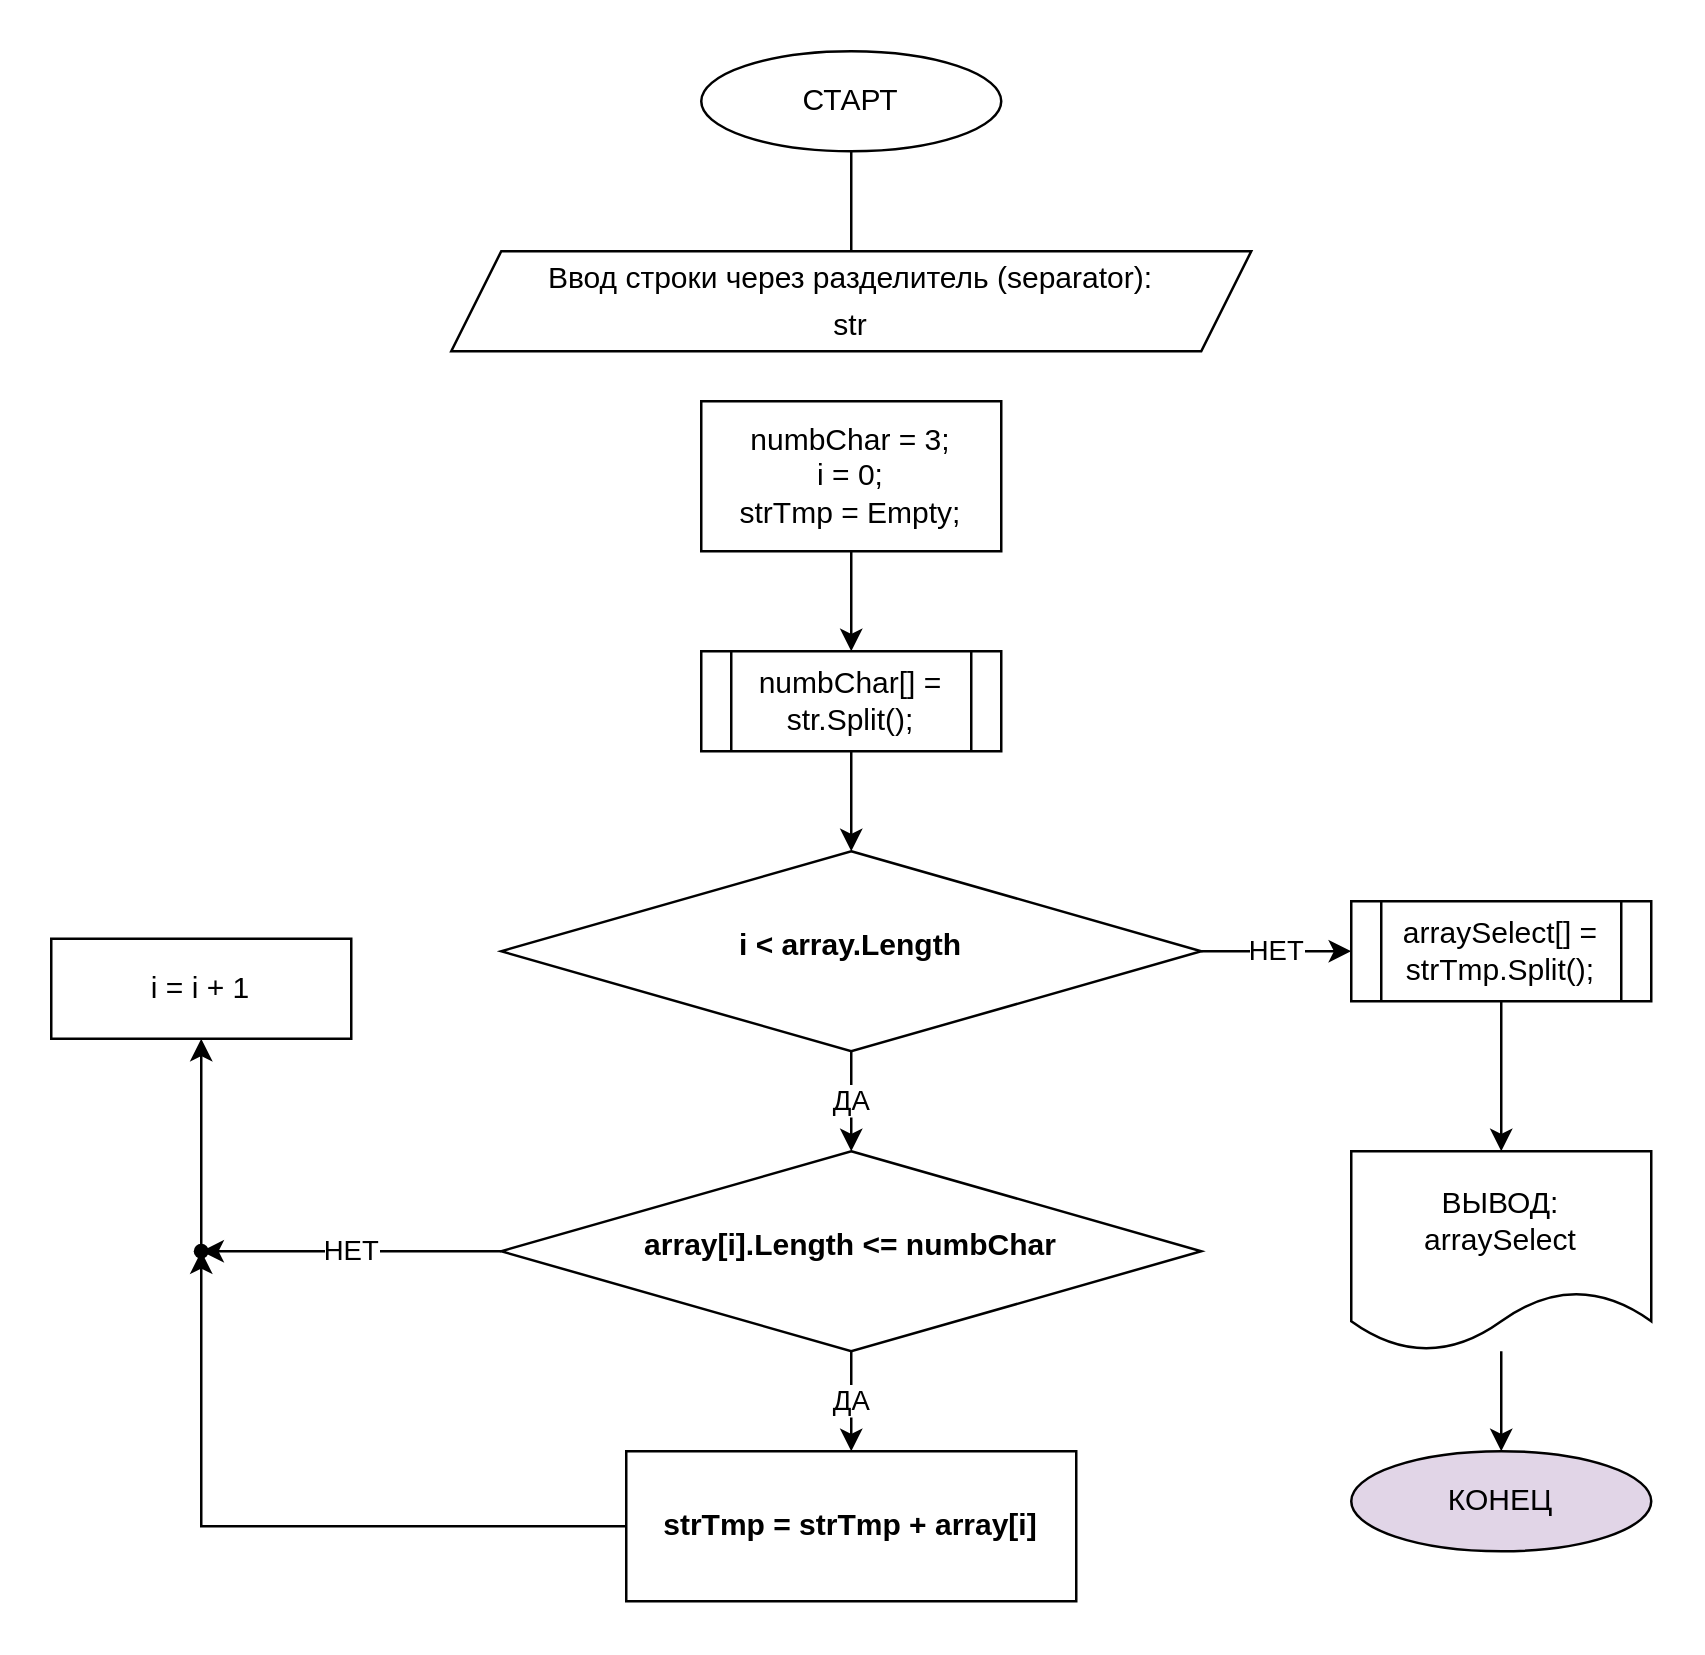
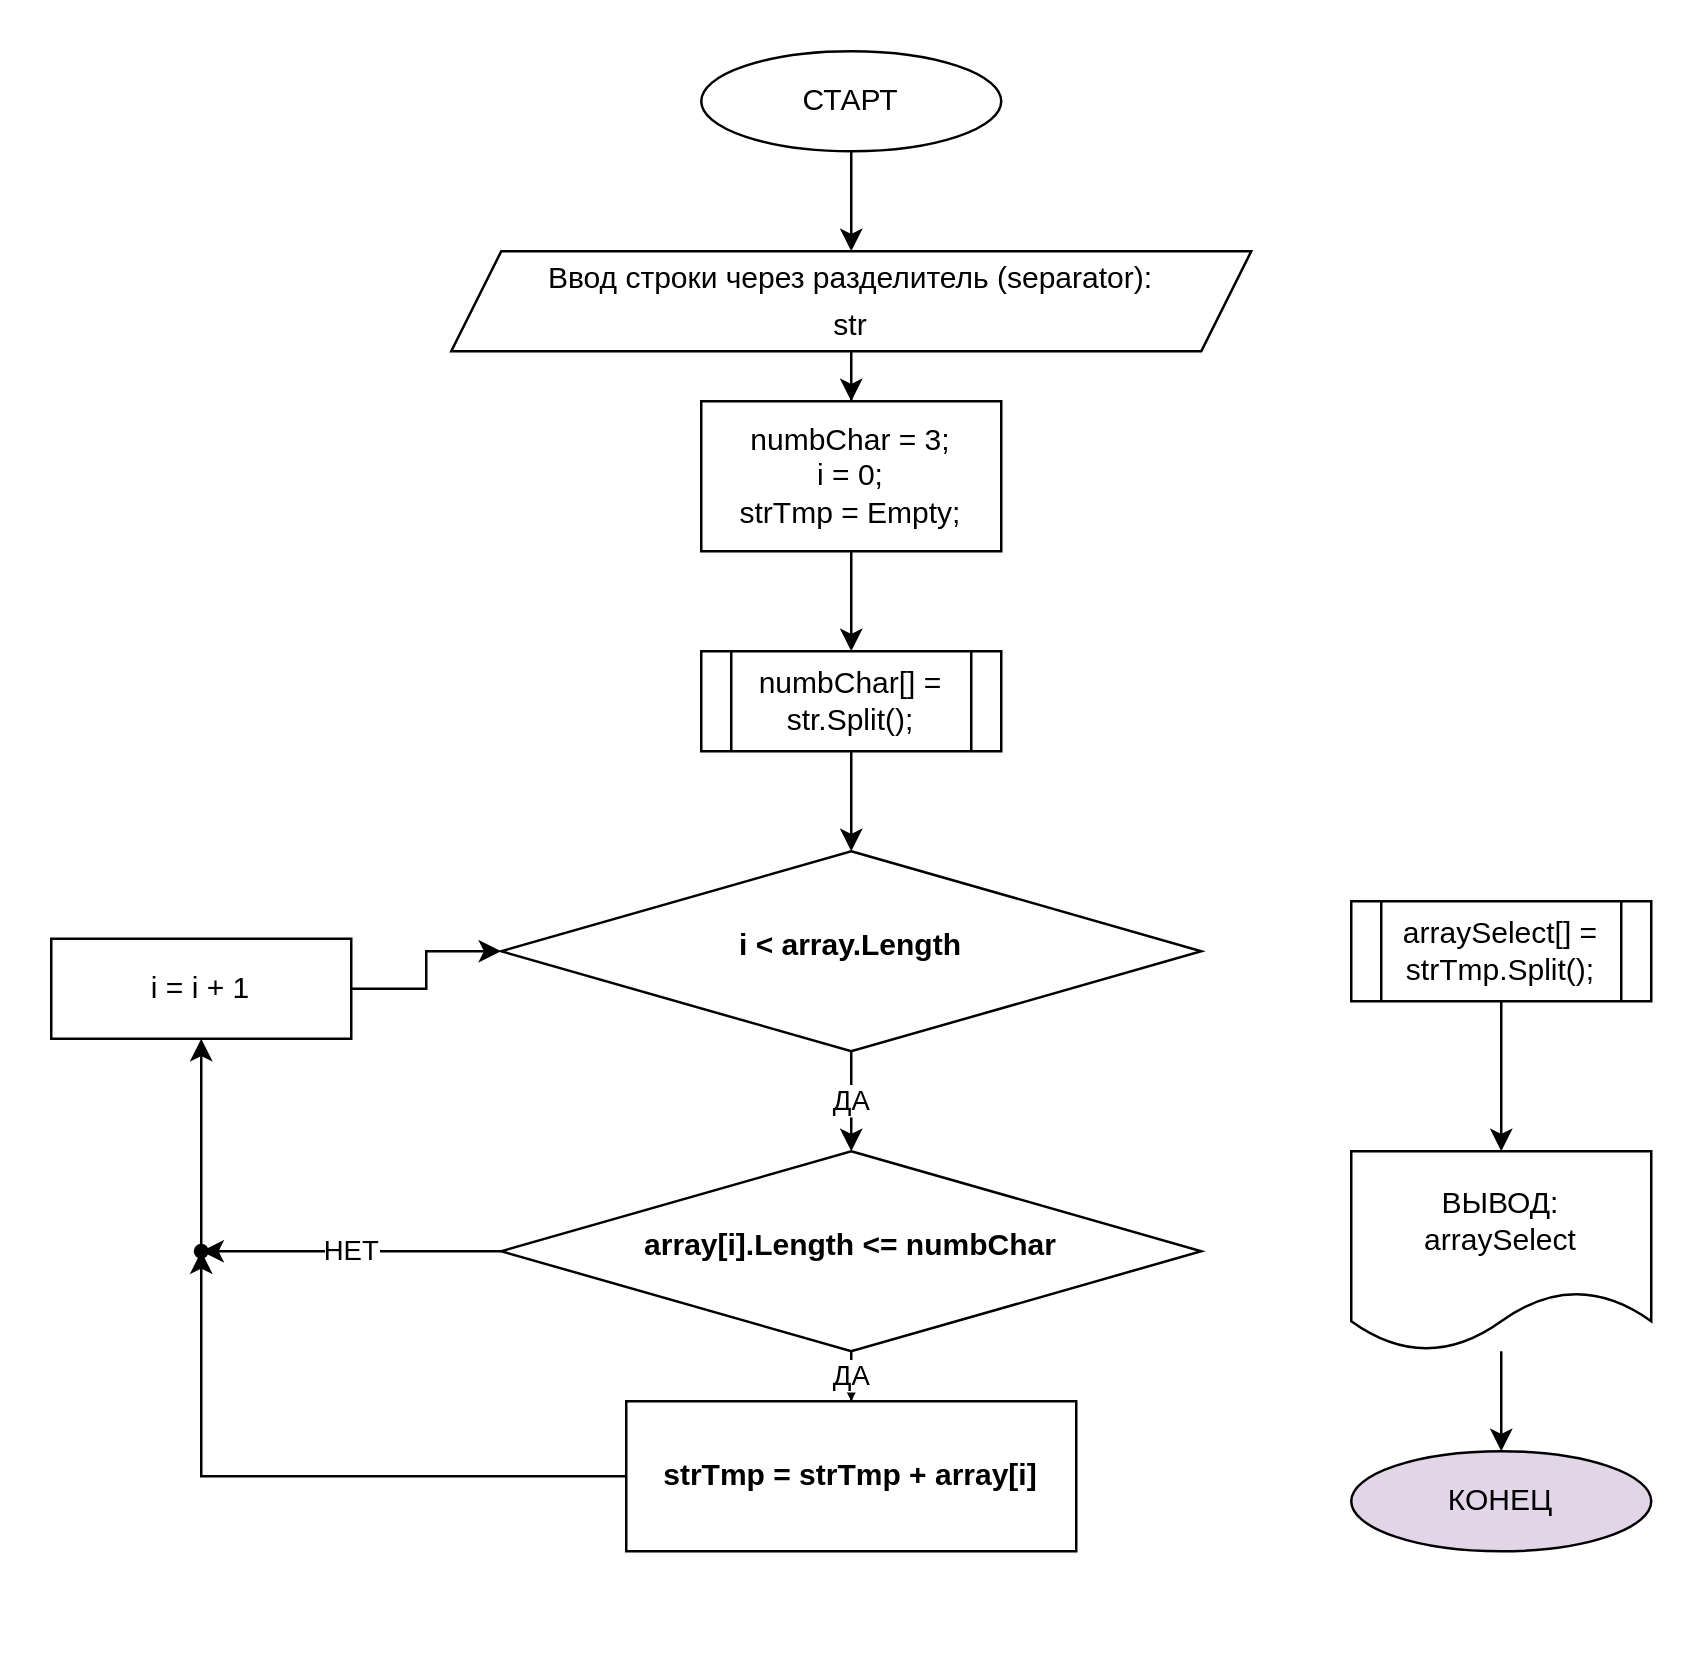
edge "СТАРТ" -- "Ввод строки через разделитель (separator): str": arrowhead none -> classic
edge "Ввод строки через разделитель (separator): str" -> "numbChar = 3; i = 0; strTmp = Empty;": added
edge "i < array.Length" -> "arraySelect[] = strTmp.Split();": removed, label "НЕТ"
edge "i = i + 1" -> "i < array.Length": added
node "strTmp = strTmp + array[i]": moved (851, 1526) -> (851, 1476)
